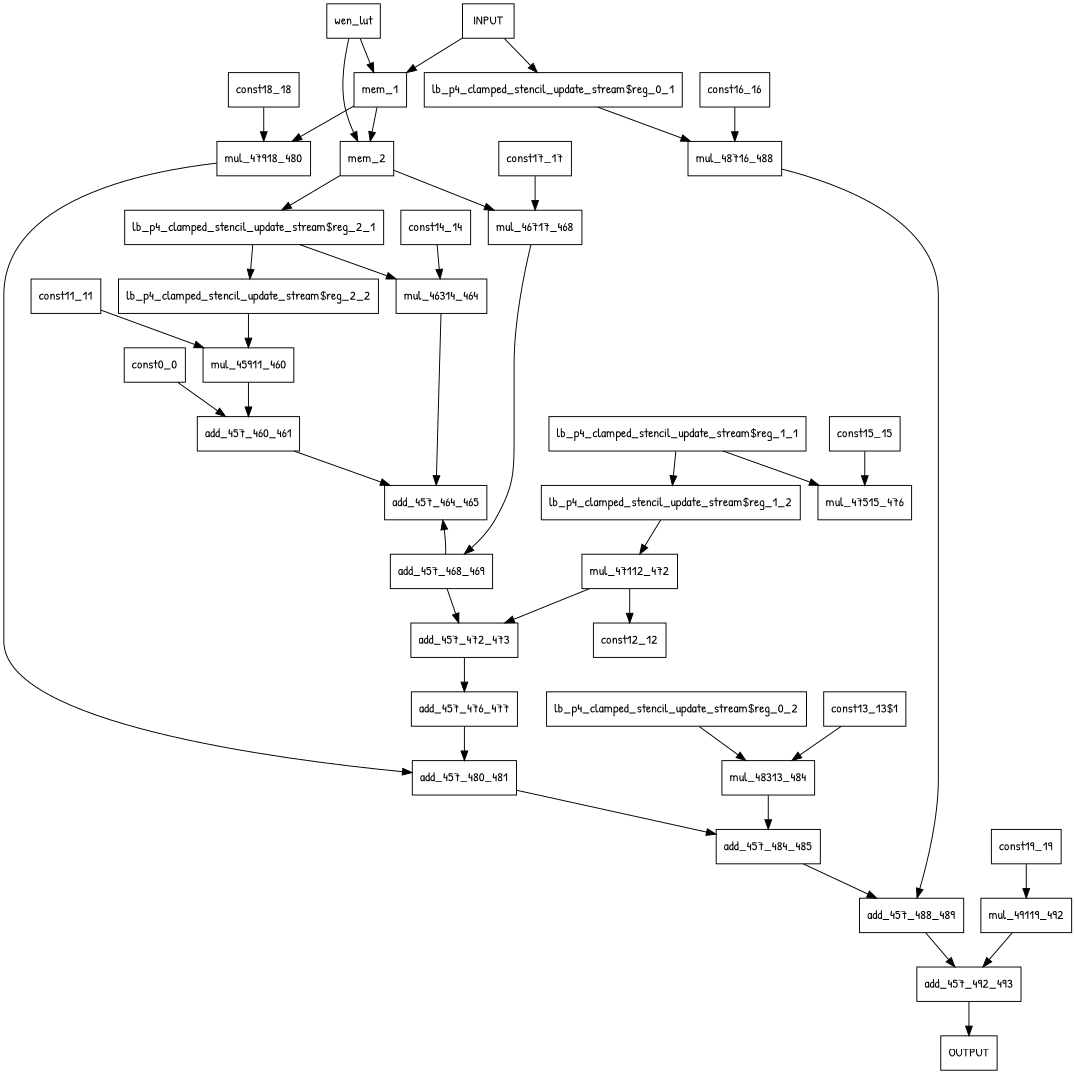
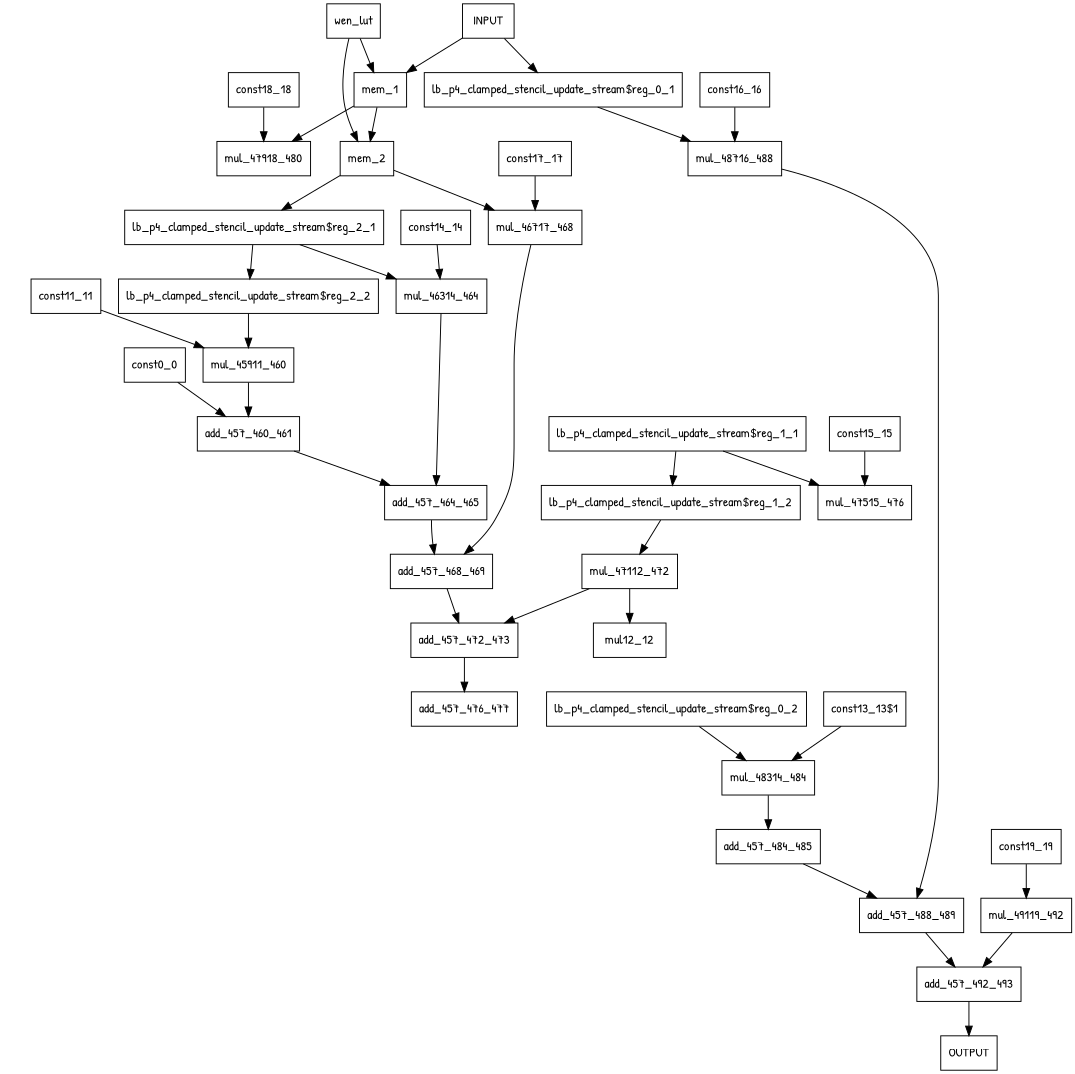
edge "add_457_468_469" -> "add_457_464_465": reversed
node "const12_12": label "const12_12" -> "mul12_12"
node "add_457_480_481": removed
node "mul_48313_484": label "mul_48313_484" -> "mul_48314_484"
